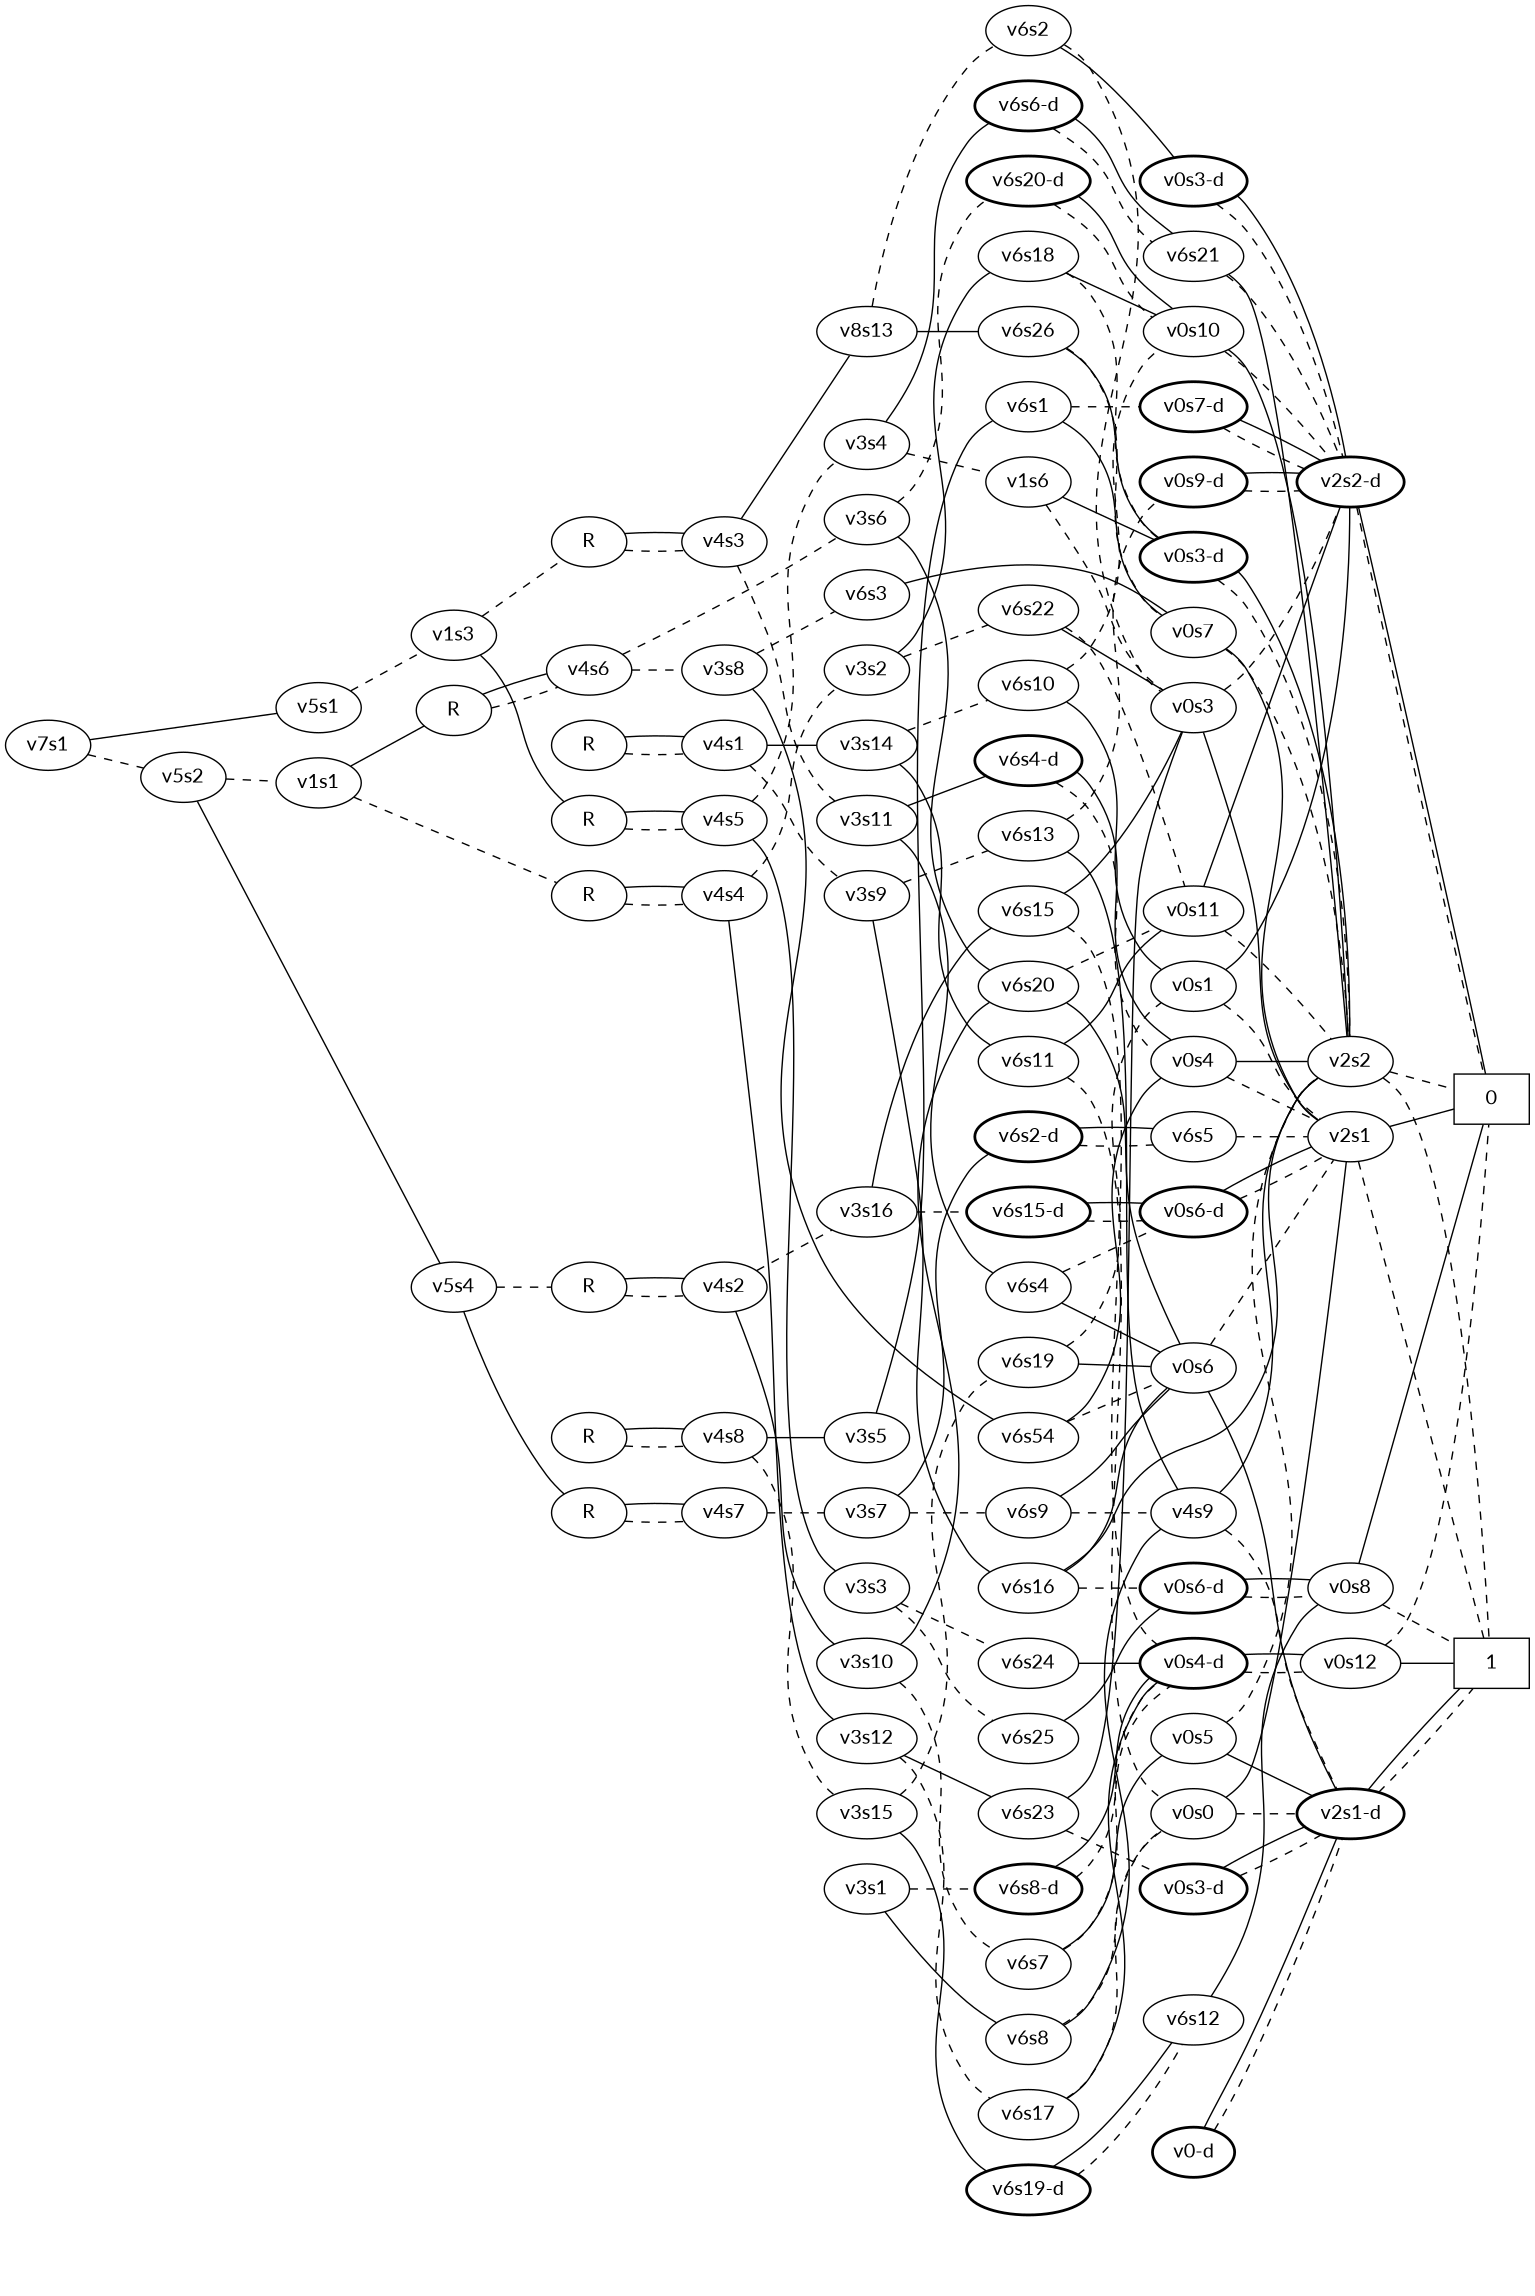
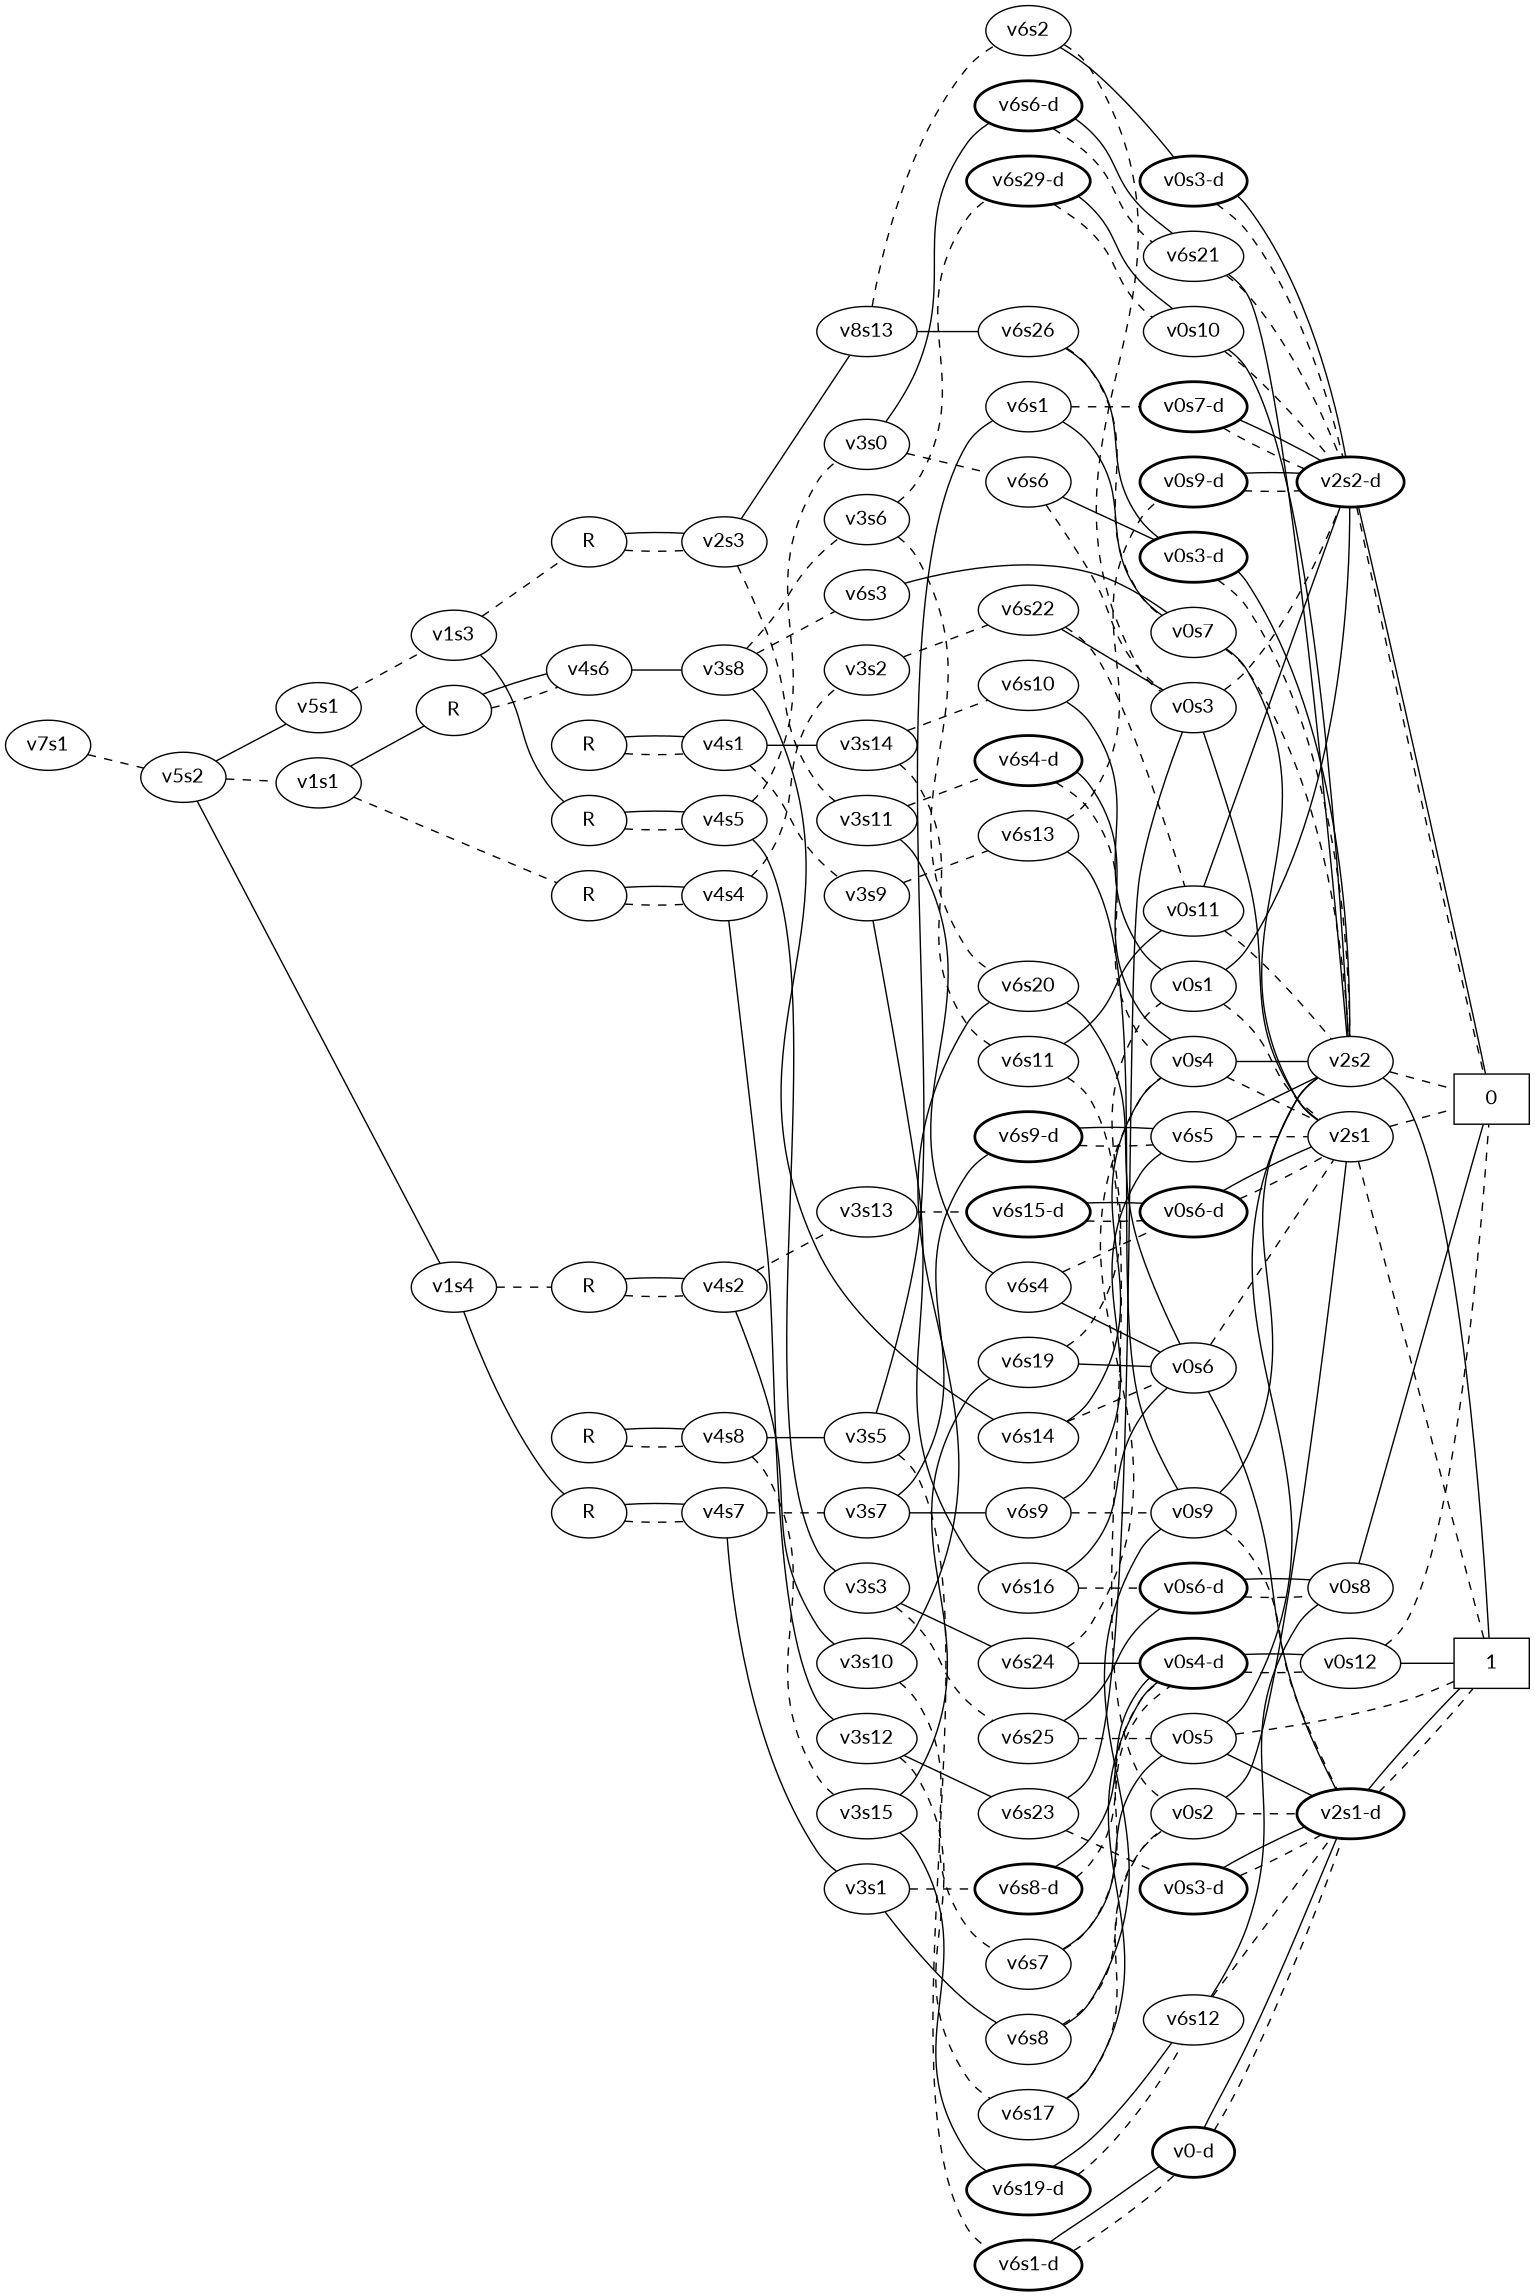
node "v6s20-d": label "v6s20-d" -> "v6s29-d"
node "v6s18": removed
node "v3s4": label "v3s4" -> "v3s0"
node "v1s6": label "v1s6" -> "v6s6"
edge "v0s10" -- "v6s10": removed
node "v4s3": label "v4s3" -> "v2s3"
edge "v3s6" -- "v4s6": now "v3s6" -- "v3s8"
edge "v4s6" -- "v3s8": style dashed -> solid
edge "v5s1" -- "v7s1": now "v5s1" -- "v5s2"
edge "v3s6" -- "v6s20": style solid -> dashed
edge "v6s4-d" -- "v3s11": style solid -> dashed
edge "v3s14" -- "v6s11": style solid -> dashed
node "v6s15": removed
edge "v0s11" -- "v6s20": removed
edge "0" -- "v2s1": style solid -> dashed
node "v6s2-d": label "v6s2-d" -> "v6s9-d"
node "v3s16": label "v3s16" -> "v3s13"
edge "v0s4" -- "v6s24": added
node "v5s4": label "v5s4" -> "v1s4"
edge "v2s2" -- "1": style dashed -> solid
edge "v2s2" -- "v6s16": now "v2s2" -- "v6s5"
edge "v2s2" -- "v0s5": style dashed -> solid
node "v6s54": label "v6s54" -> "v6s14"
edge "v0s6" -- "v6s9": now "v6s5" -- "v6s9"
edge "v3s7" -- "v6s9": style dashed -> solid
node "v4s9": label "v4s9" -> "v0s9"
edge "v6s19" -- "v3s15": style dashed -> solid
edge "v0s8" -- "1": now "v0s5" -- "1"
edge "v3s3" -- "v6s24": style dashed -> solid
edge "v4s7" -- "v3s1": added
edge "v6s25" -- "v0s5": added
node "v0s0": label "v0s0" -> "v0s2"
edge "v2s1-d" -- "v6s12": added
node "v6s1-d": added
